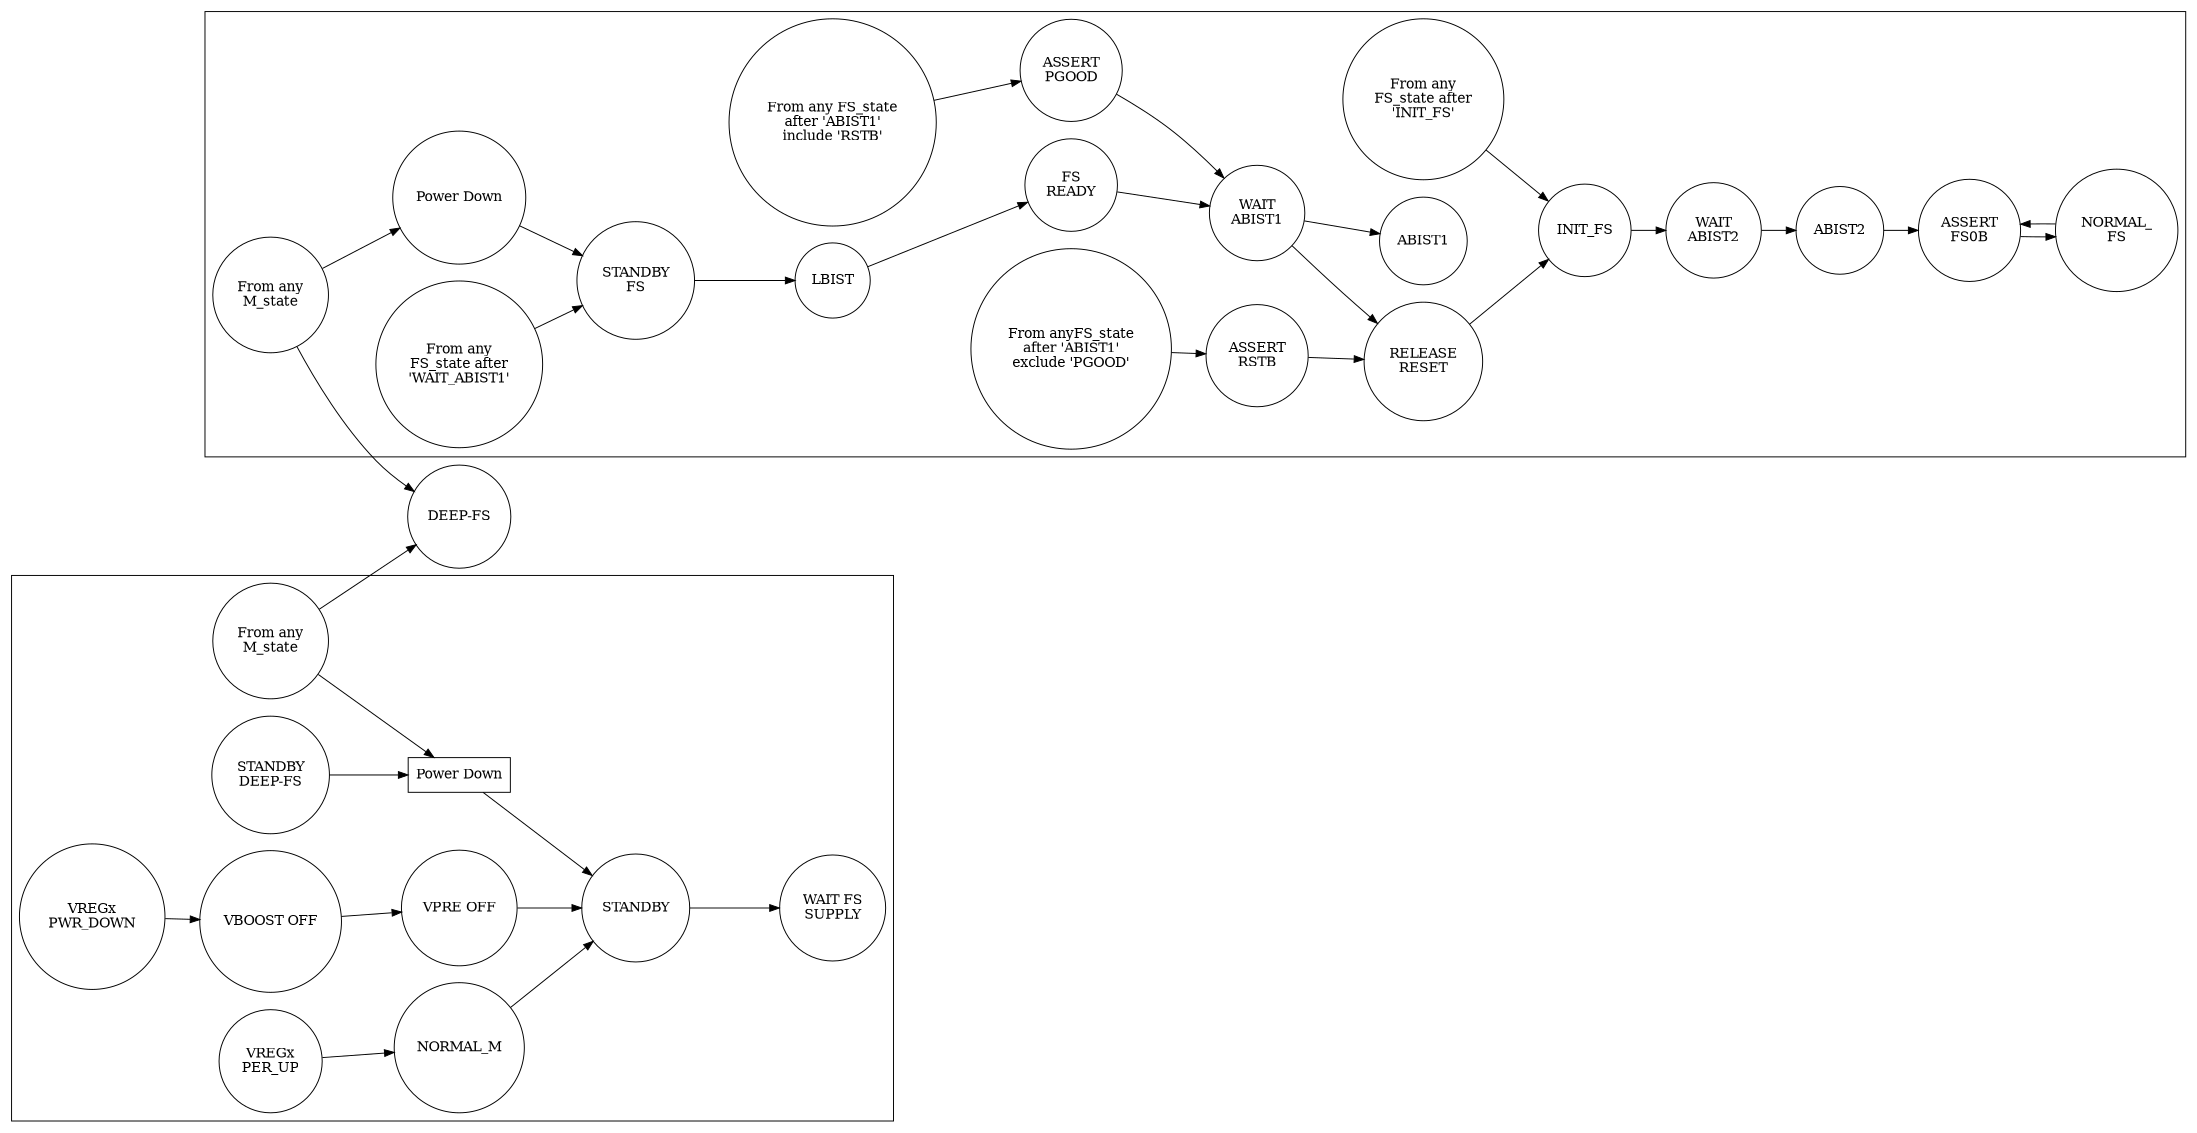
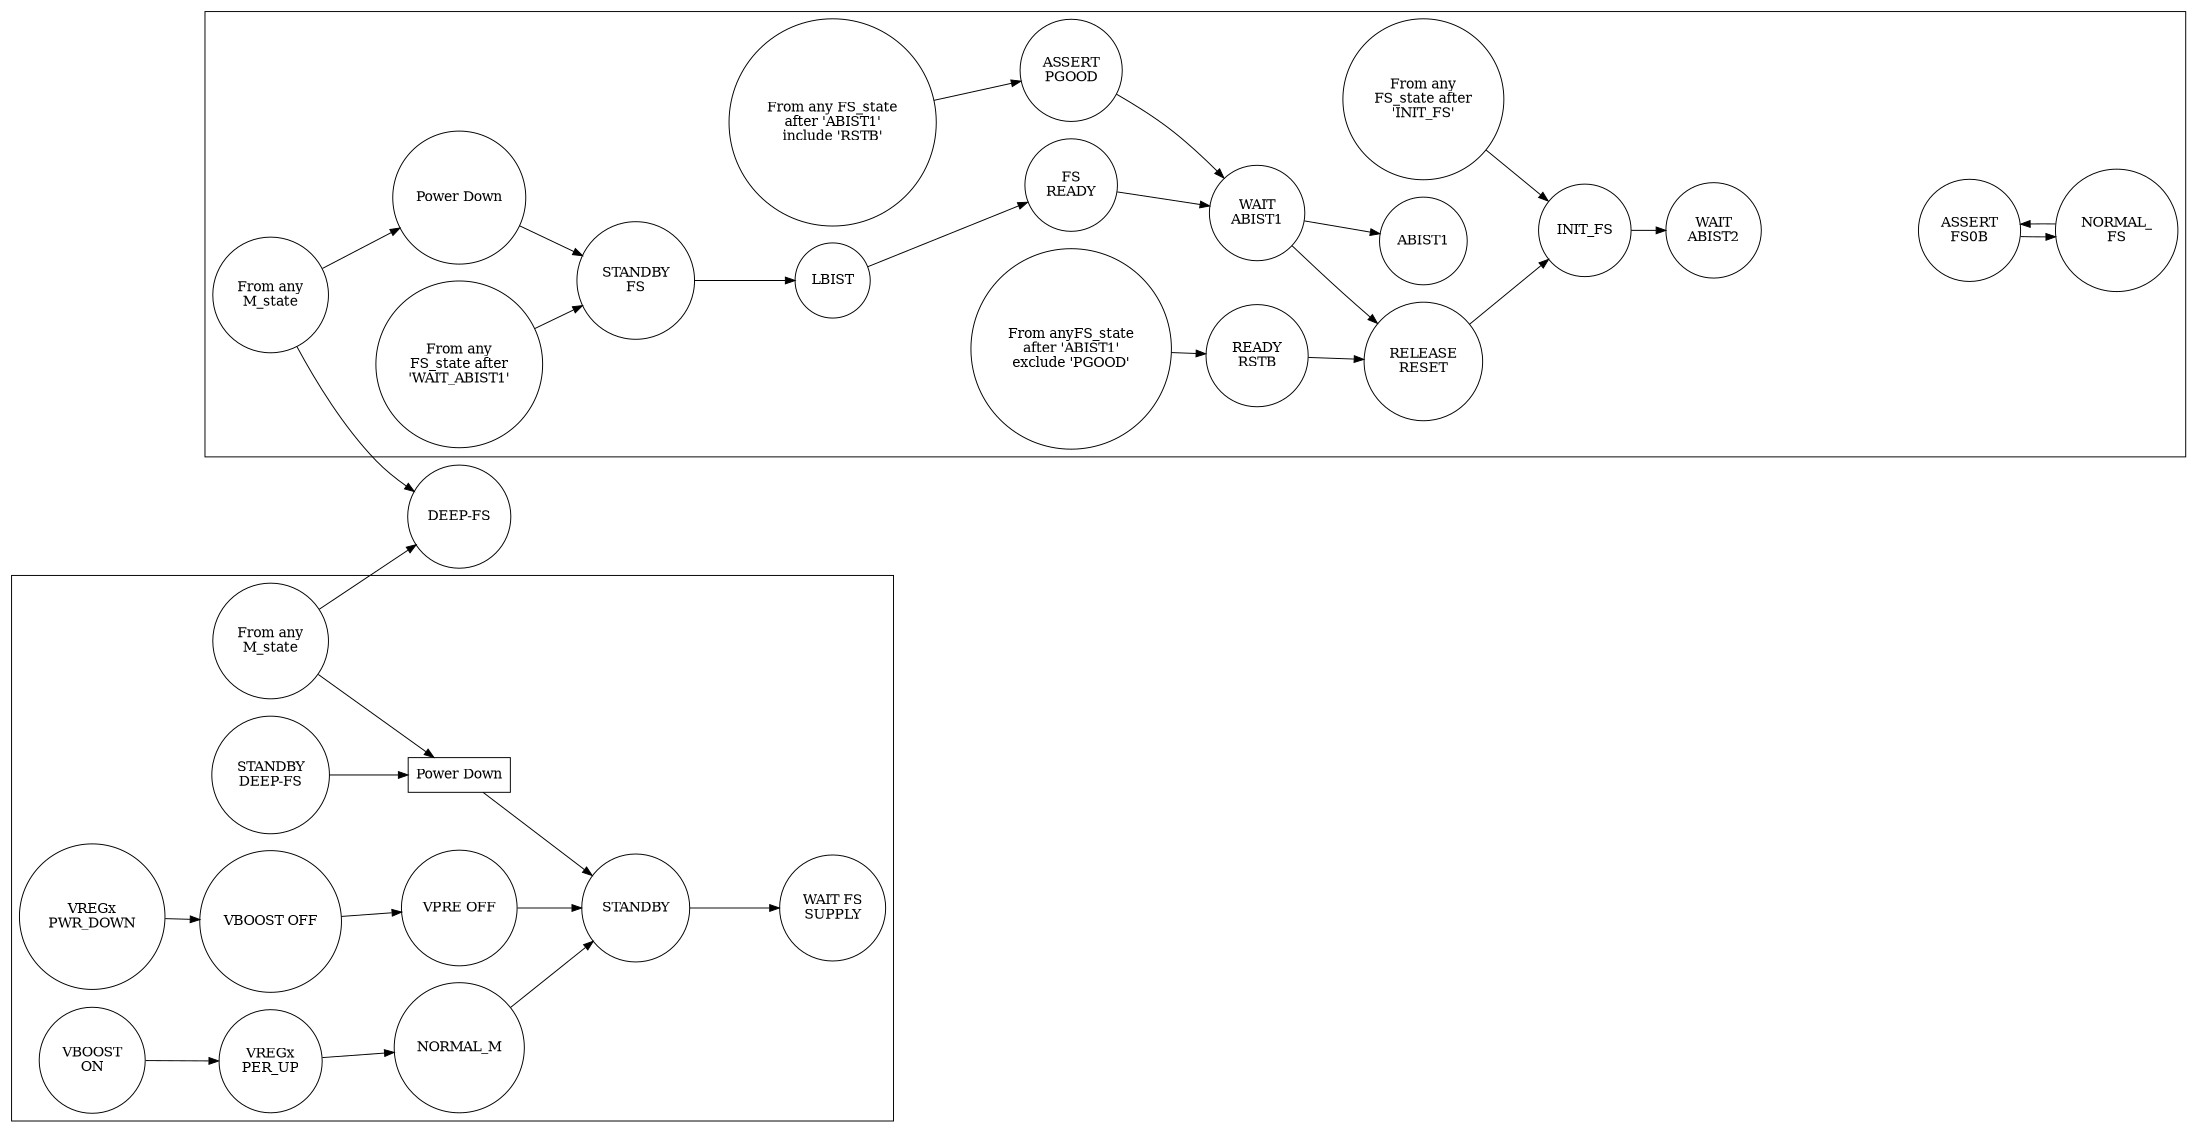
node "ABIST2": removed
node "ASSERT RSTB": label "ASSERT RSTB" -> "READY RSTB"
node "VBOOST ON": added
